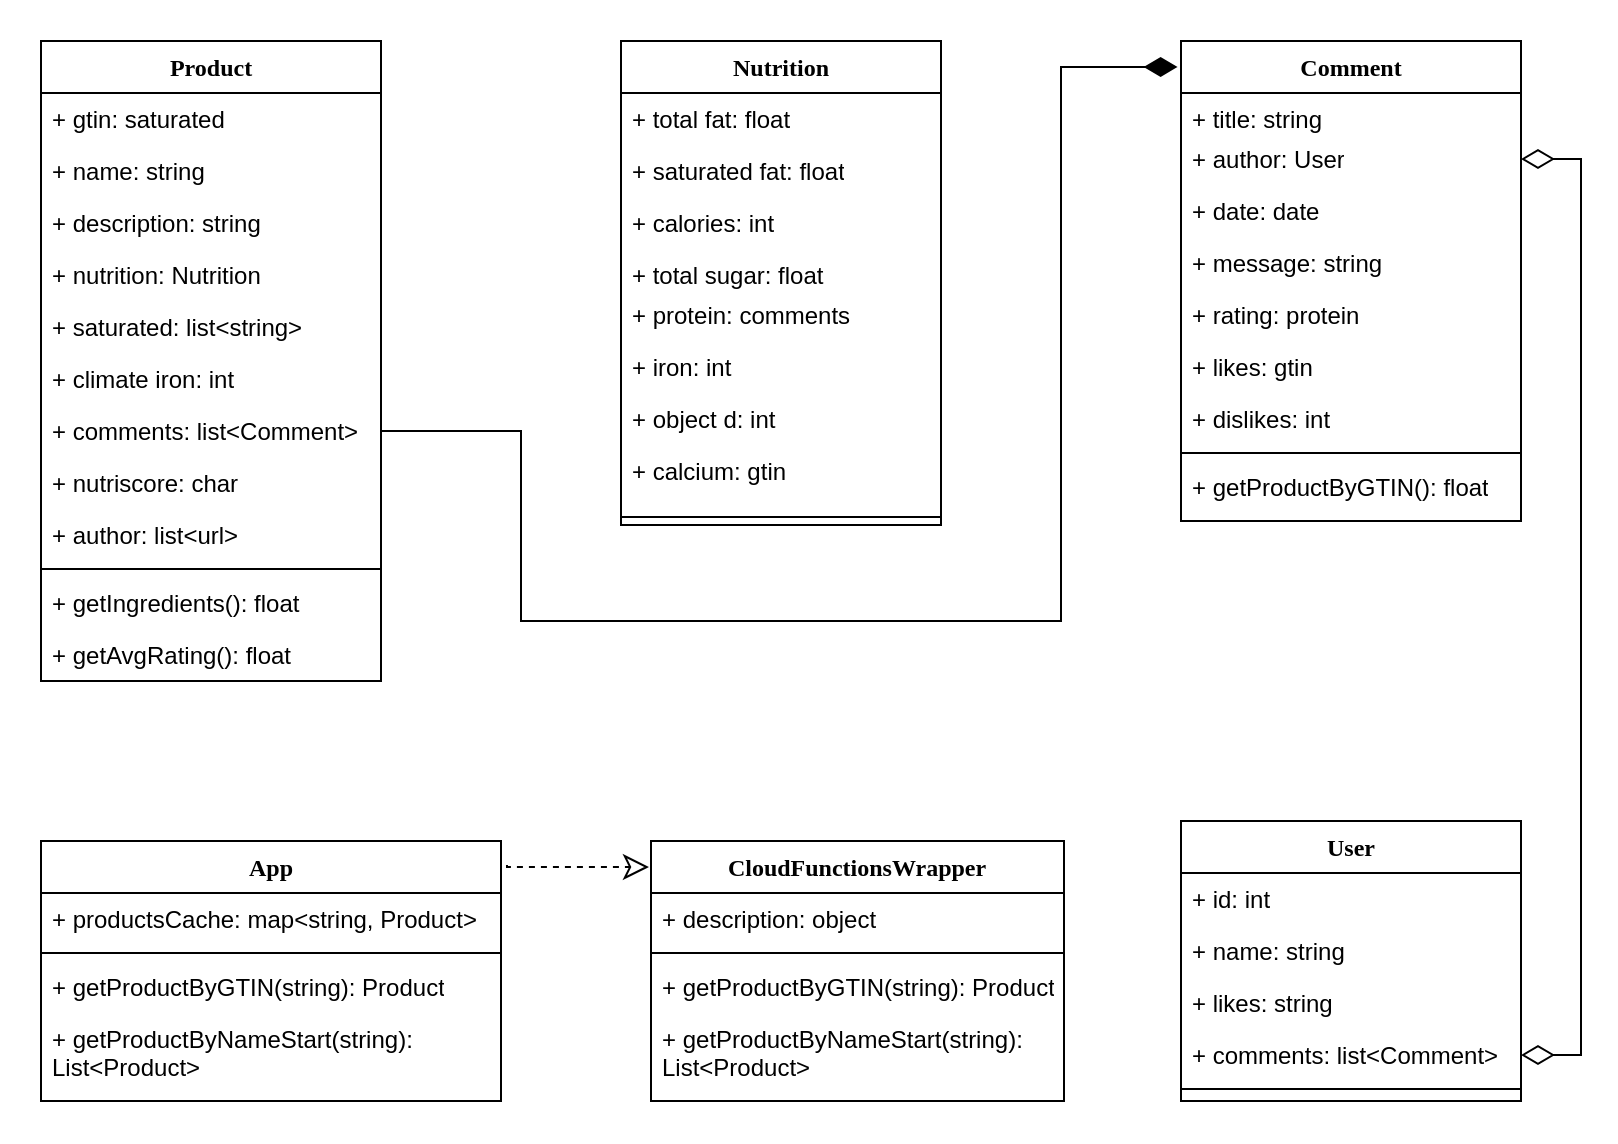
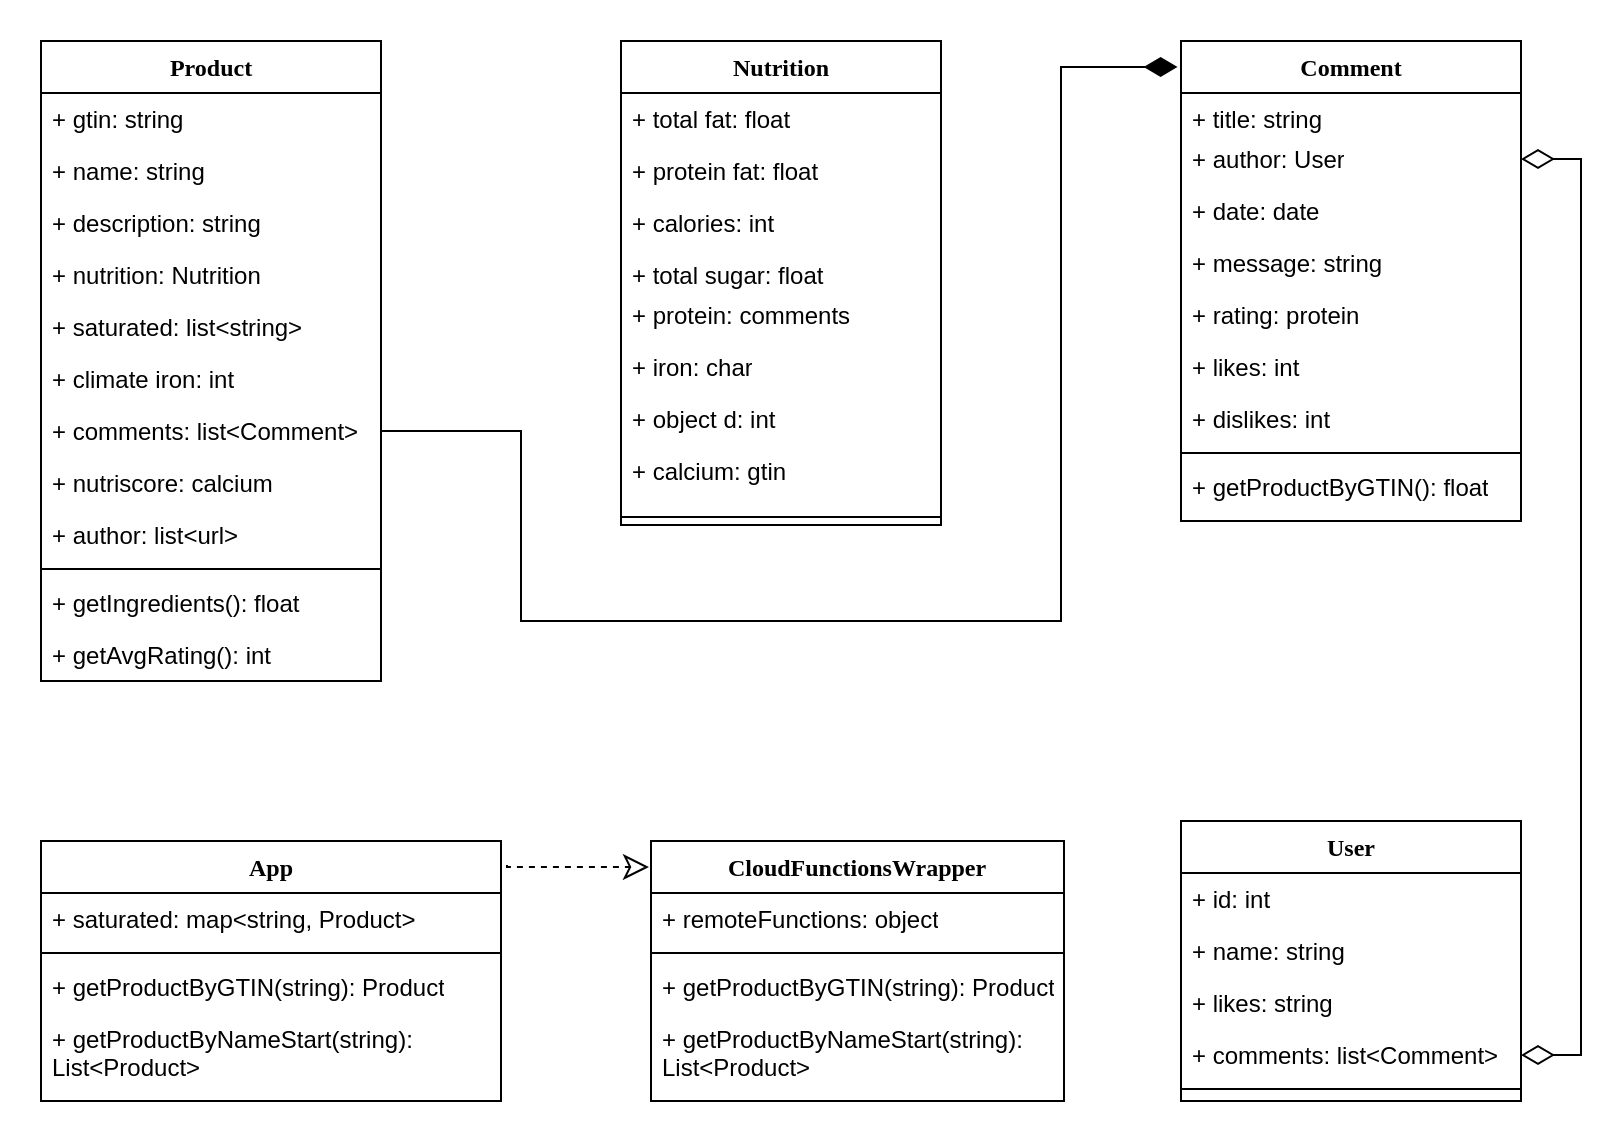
node "+ gtin: saturated": label "+ gtin: saturated" -> "+ gtin: string"
node "+ saturated fat: float": label "+ saturated fat: float" -> "+ protein fat: float"
node "+ iron: int": label "+ iron: int" -> "+ iron: char"
node "+ likes: gtin": label "+ likes: gtin" -> "+ likes: int"
node "+ nutriscore: char": label "+ nutriscore: char" -> "+ nutriscore: calcium"
node "+ getAvgRating(): float": label "+ getAvgRating(): float" -> "+ getAvgRating(): int"
node "+ description: object": label "+ description: object" -> "+ remoteFunctions: object"
node "+ productsCache: map<string, Product>": label "+ productsCache: map<string, Product>" -> "+ saturated: map<string, Product>"
